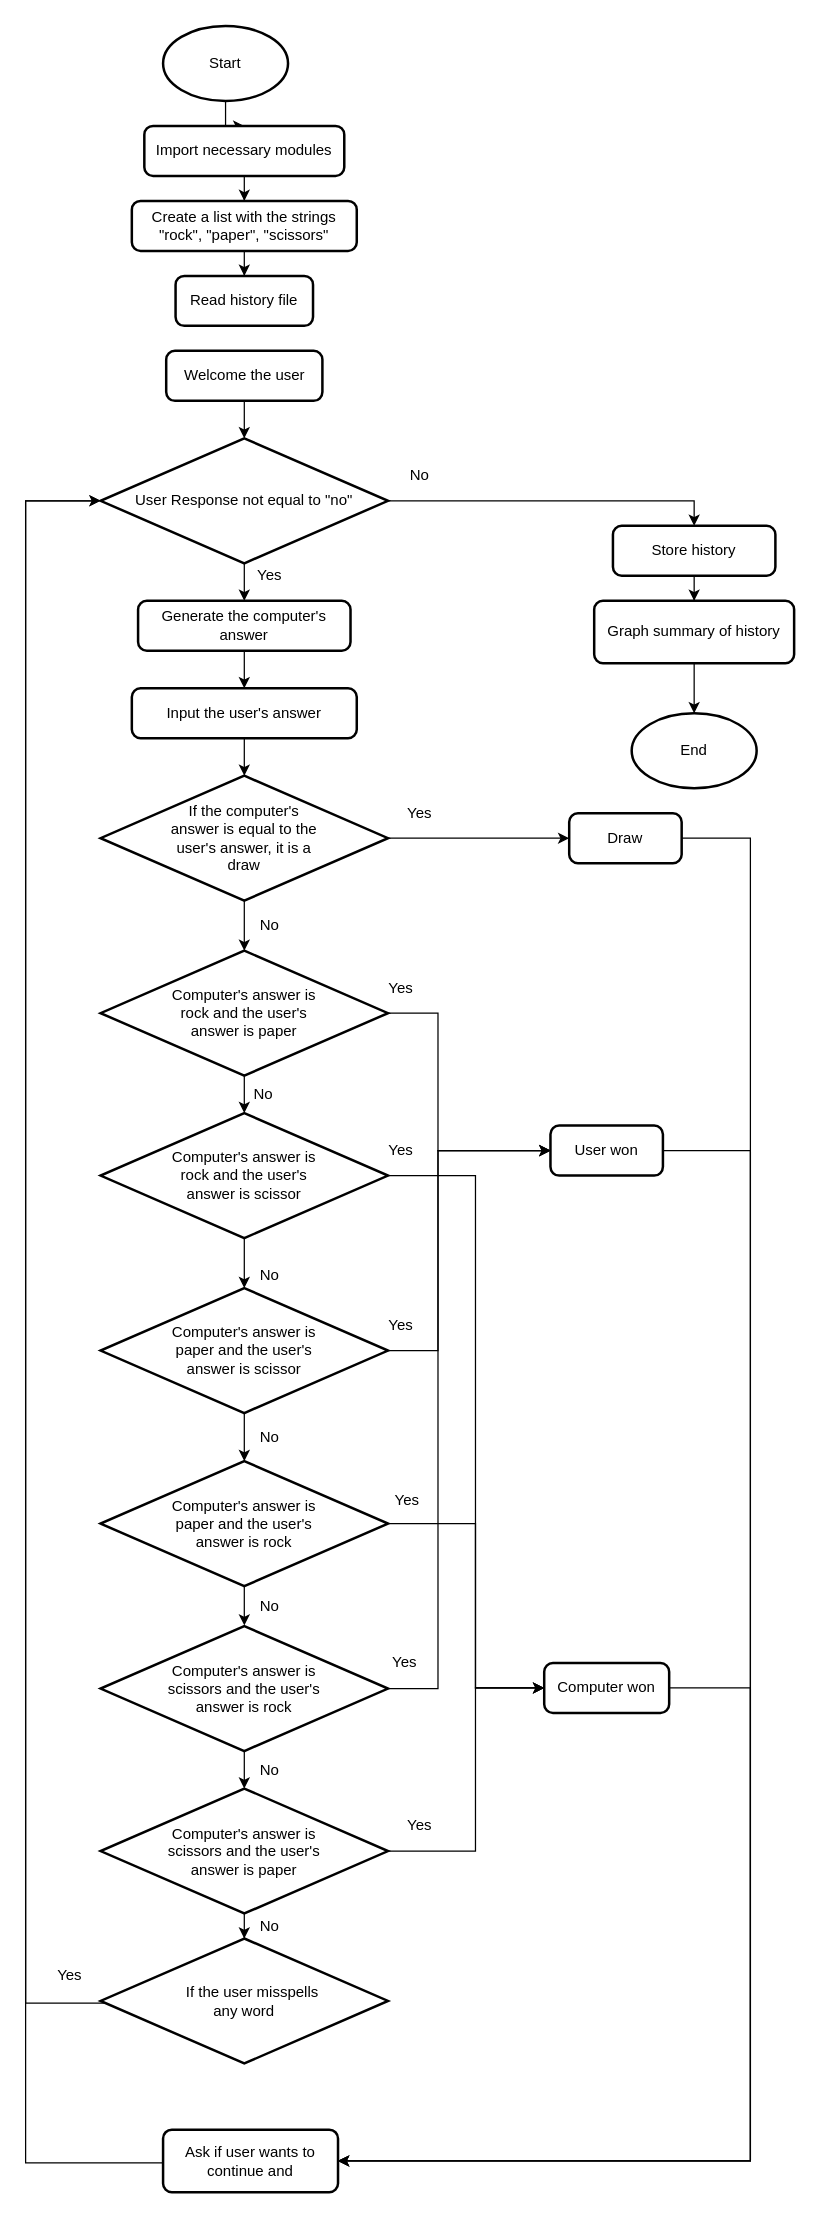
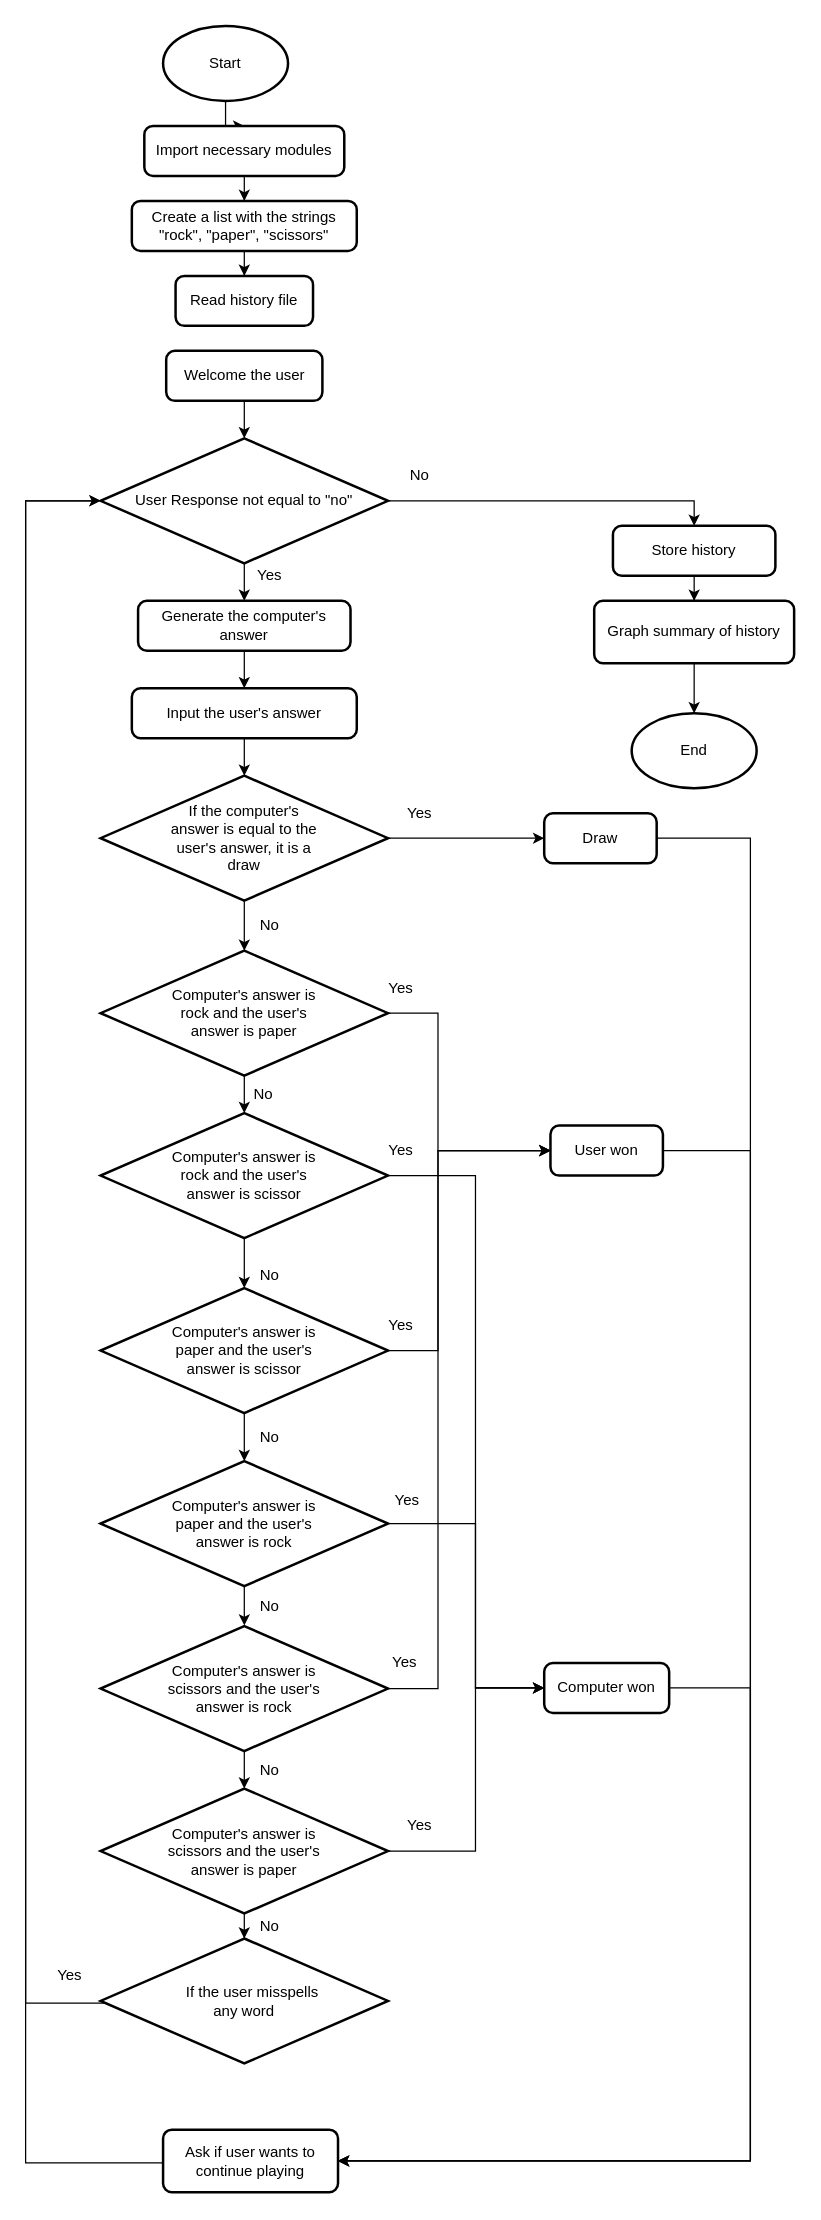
node "Draw": moved (626, 838) -> (601, 838)
node "Ask if user wants to continue and": label "Ask if user wants to continue and" -> "Ask if user wants to continue playing"
